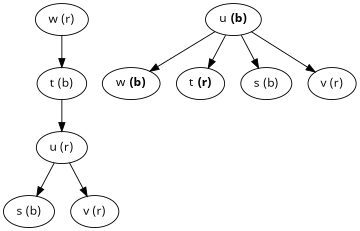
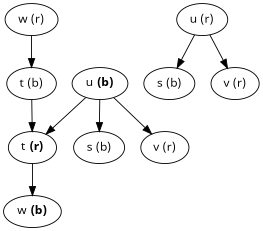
edge "u" -> "w": now "t" -> "w"
edge "t (b)" -> "u (r)": now "t (b)" -> "t"
